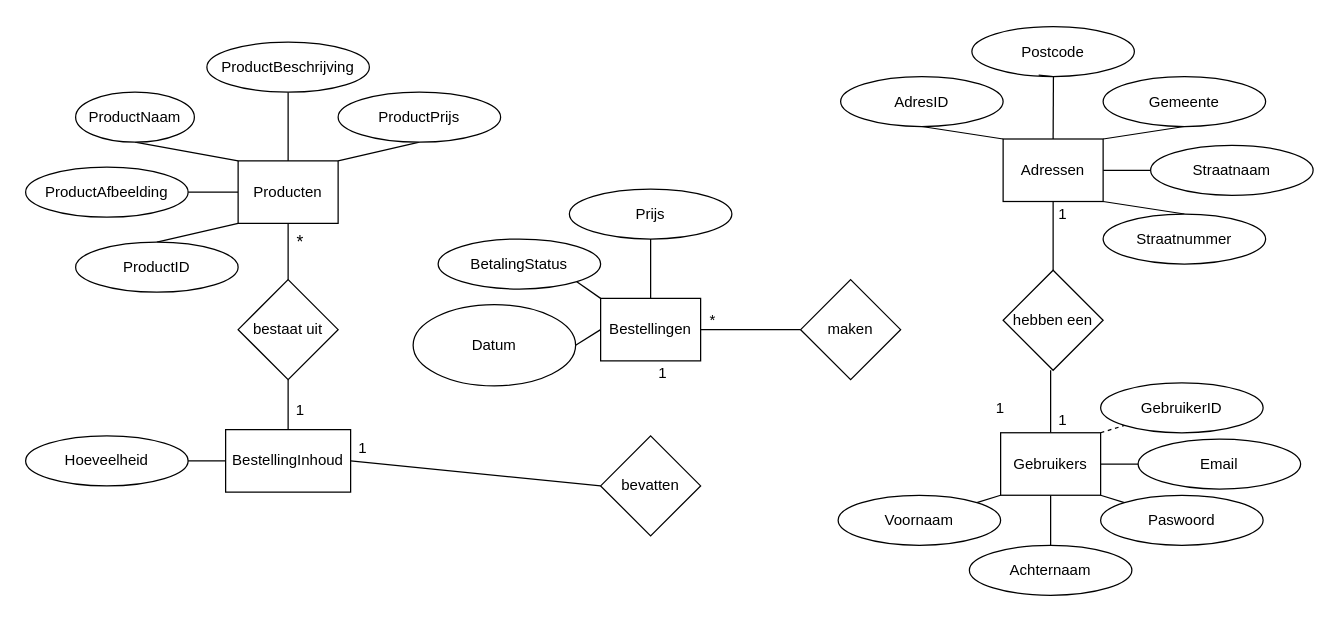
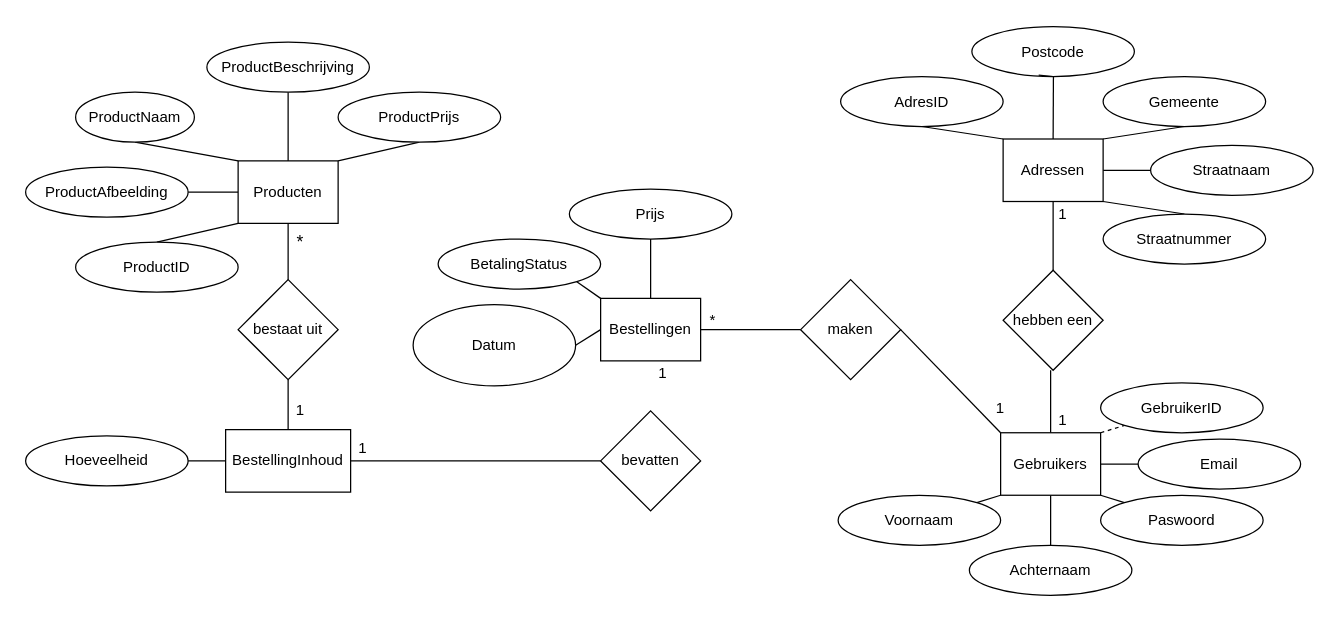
edge "maken" -- "Gebruikers": added
node "bevatten": moved (651, 486) -> (651, 461)
